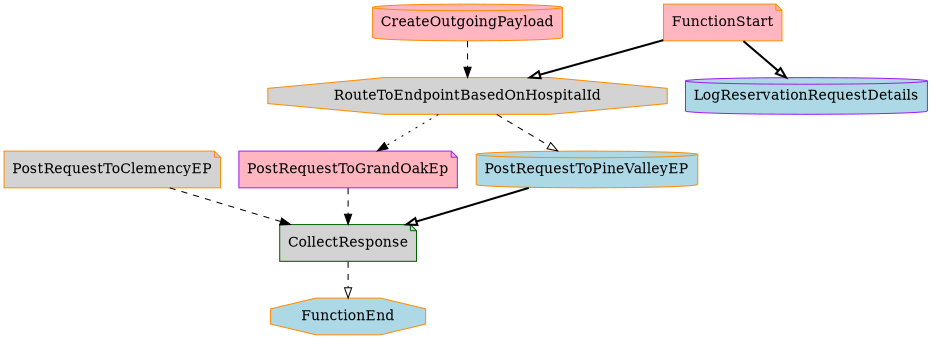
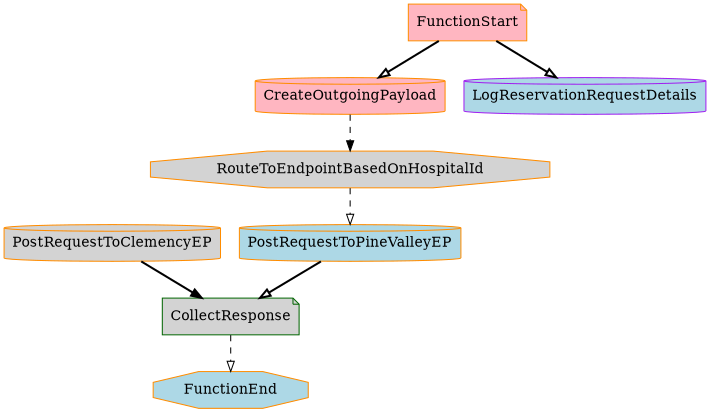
edge "FunctionStart" -> "RouteToEndpointBasedOnHospitalId": now "FunctionStart" -> "CreateOutgoingPayload"
node "PostRequestToClemencyEP": shape note -> cylinder
node "PostRequestToGrandOakEp": removed
edge "PostRequestToClemencyEP" -> "CollectResponse": style dashed -> bold
